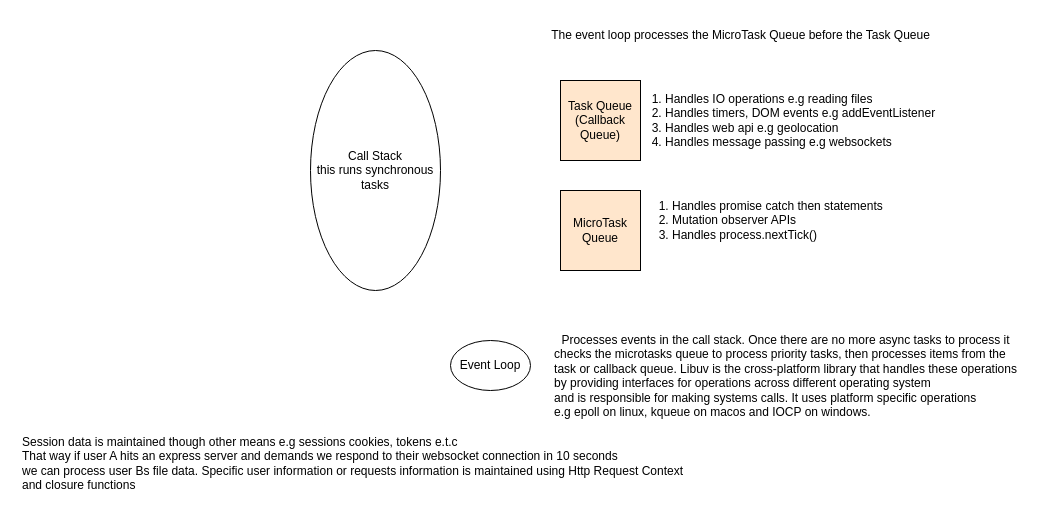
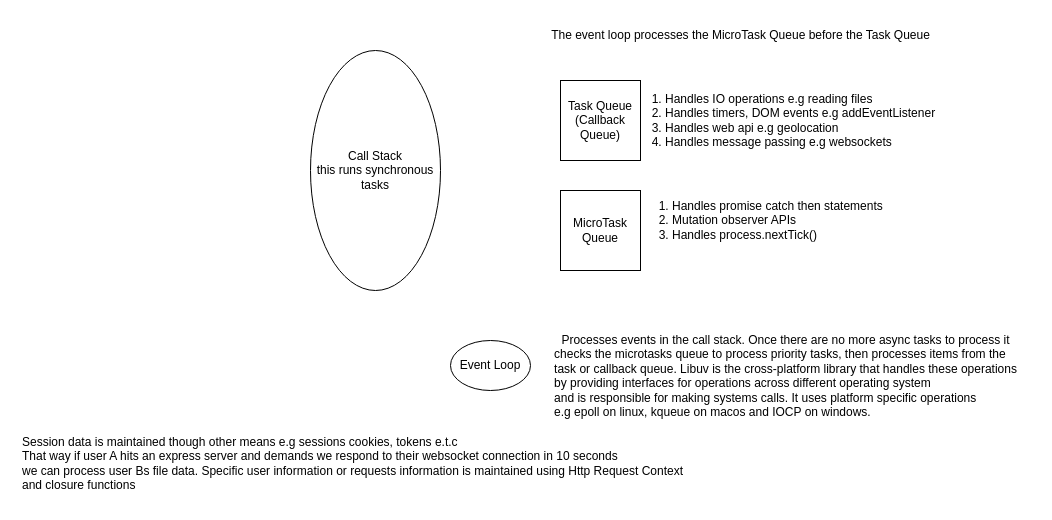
node "Task Queue (Callback Queue)": fillcolor #ffe6cc -> #ffffff
node "MicroTask Queue": fillcolor #ffe6cc -> #ffffff
